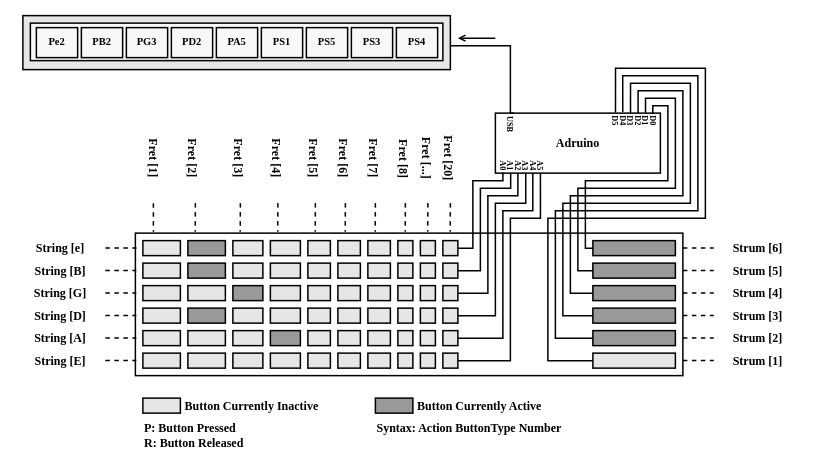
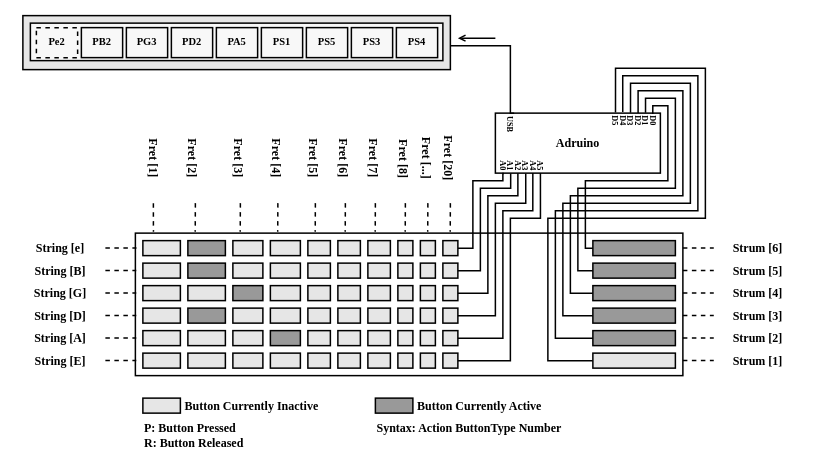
node "Pe2": style solid -> dashed
